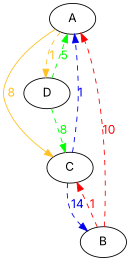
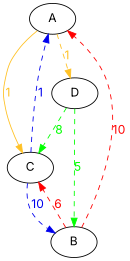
edge "D" -> "A": now "D" -> "B"
edge "A" -> "C": label "8" -> "1"
edge "C" -> "B": label "14" -> "10"
edge "B" -> "C": label "1" -> "6"
